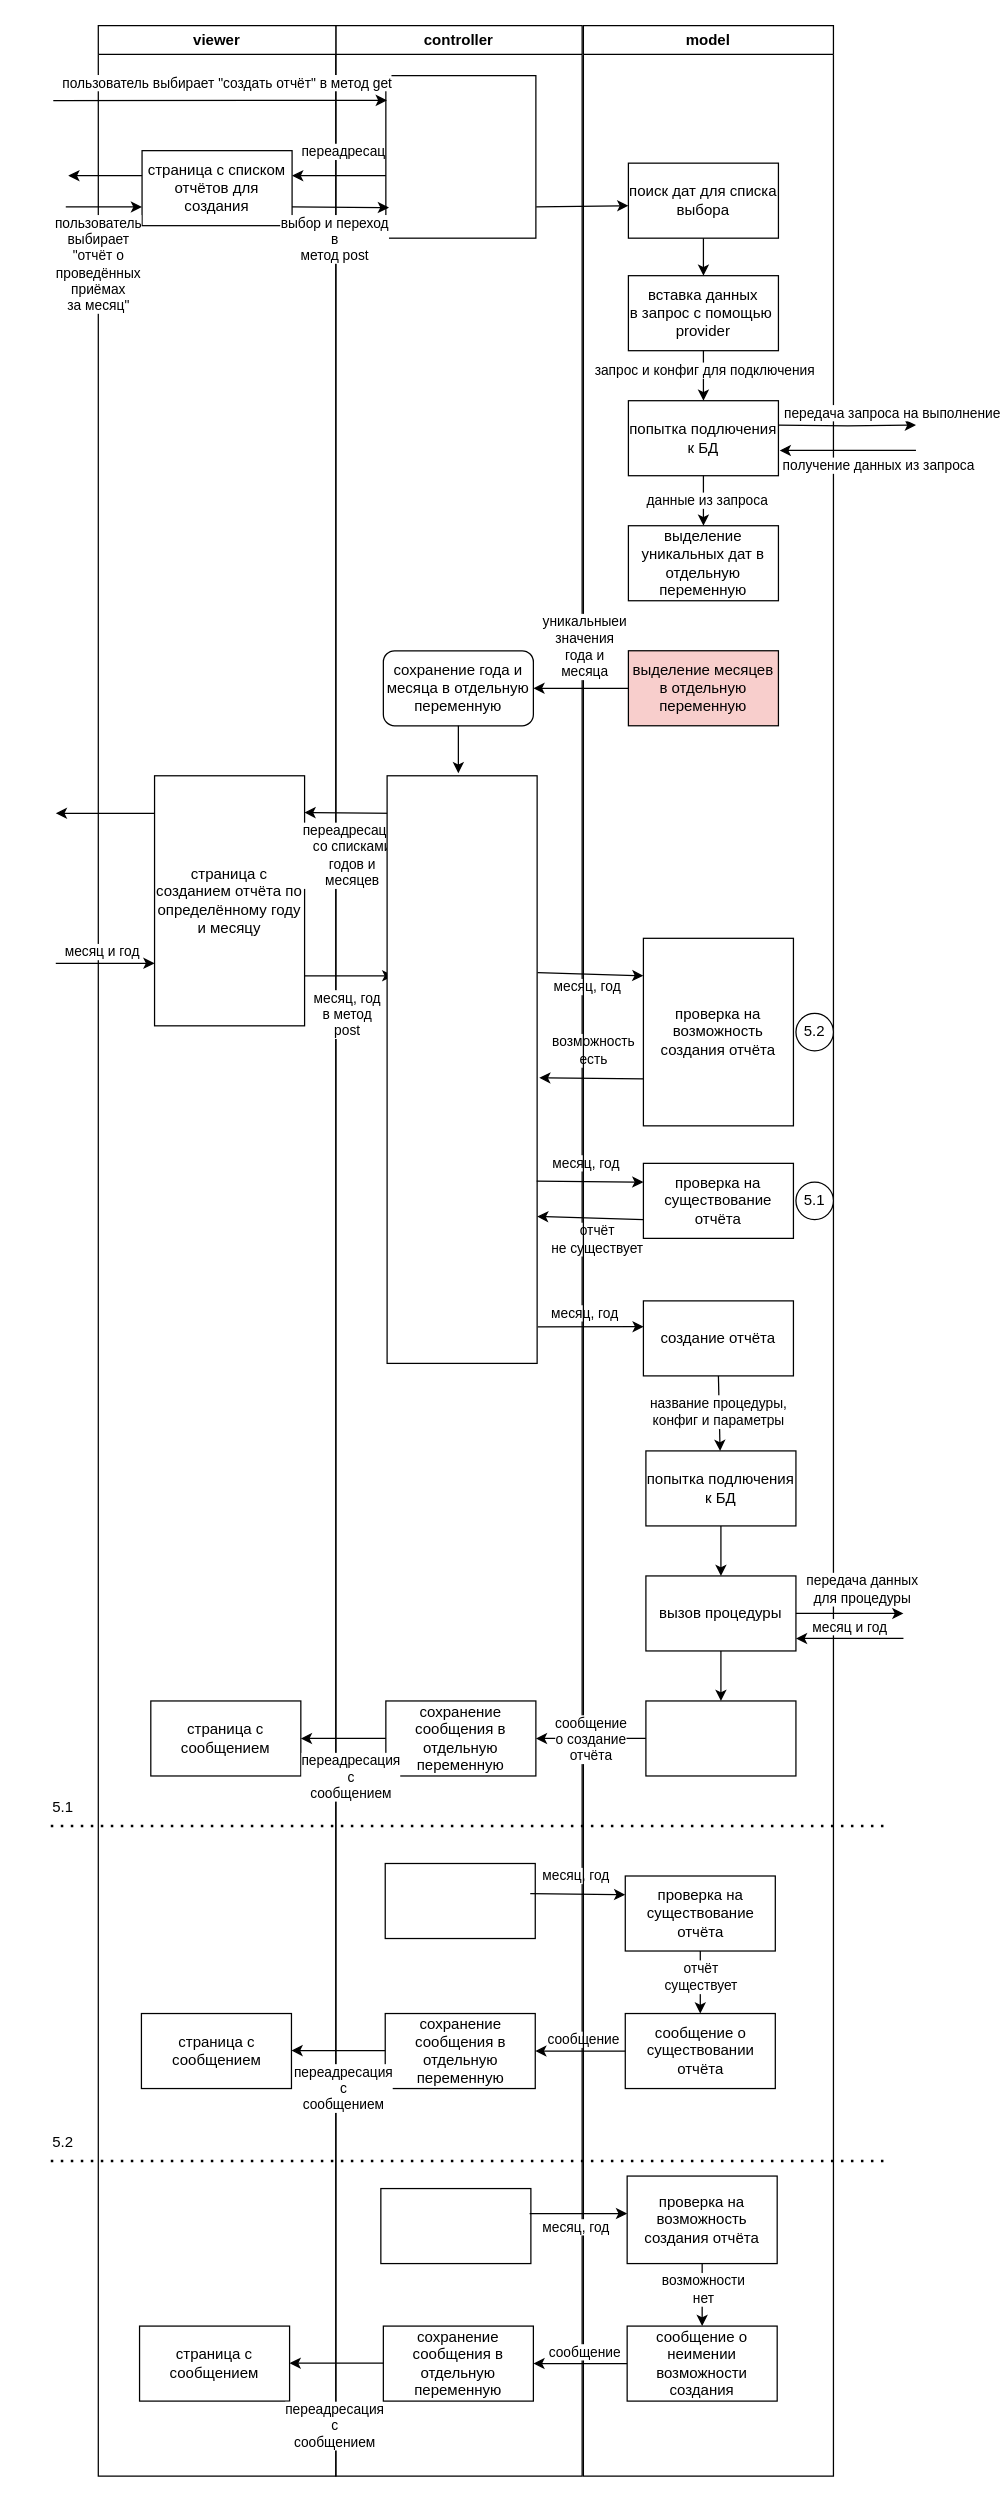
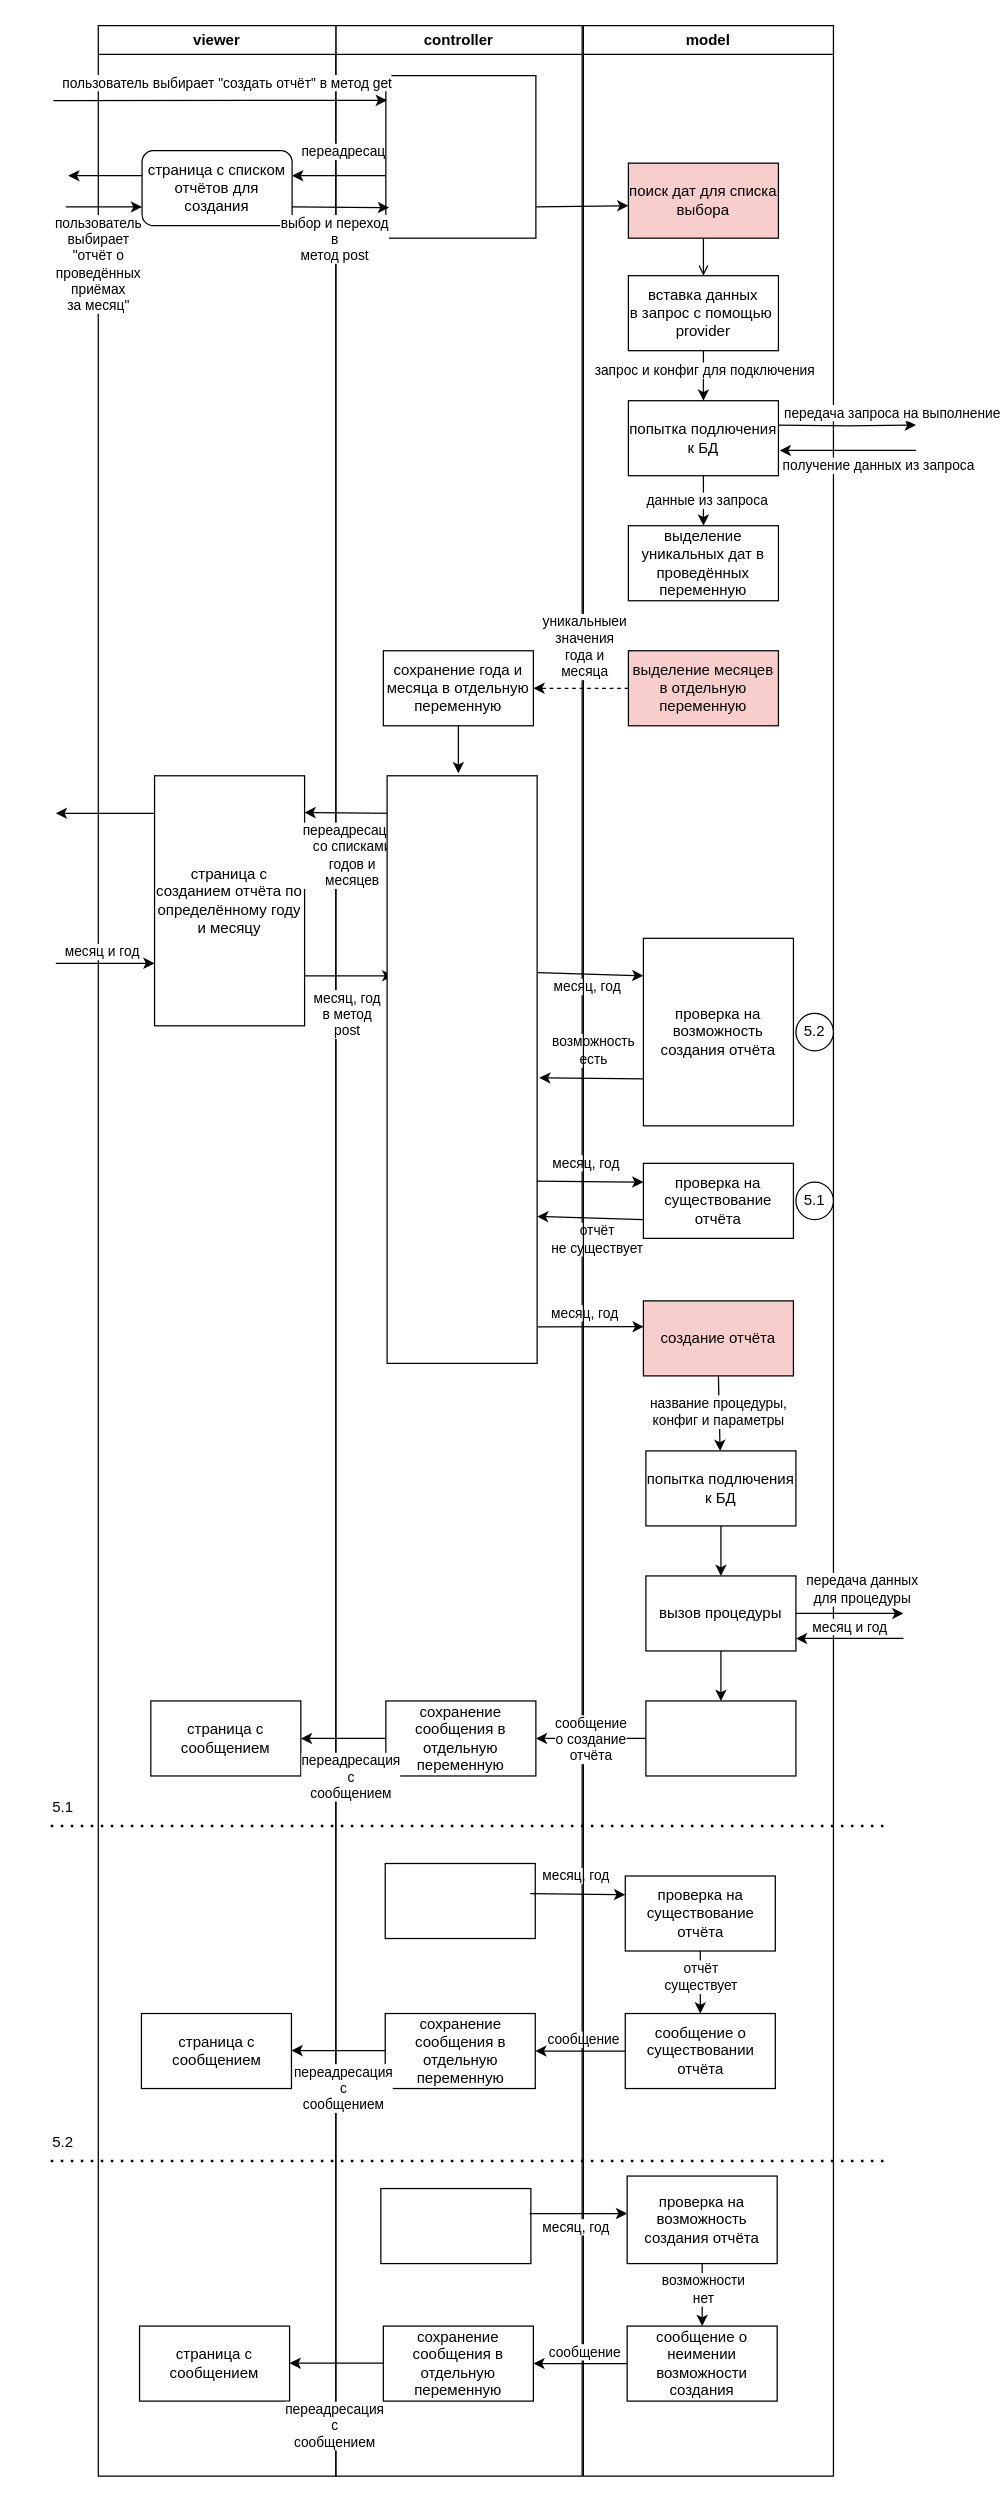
node "страница с списком отчётов для создания": shape rectangle -> rounded rectangle
node "поиск дат для списка выбора": fillcolor #ffffff -> #f8cecc
edge "поиск дат для списка выбора" -> "вставка данных в запрос с помощью provider": arrowhead classic -> open
node "выделение уникальных дат в отдельную переменную": label "выделение уникальных дат в отдельную переменную" -> "выделение уникальных дат в проведённых переменную"
node "сохранение года и месяца в отдельную переменную": shape rounded rectangle -> rectangle
edge "выделение месяцев в отдельную переменную" -> "сохранение года и месяца в отдельную переменную": style solid -> dashed
node "создание отчёта": fillcolor #ffffff -> #f8cecc
